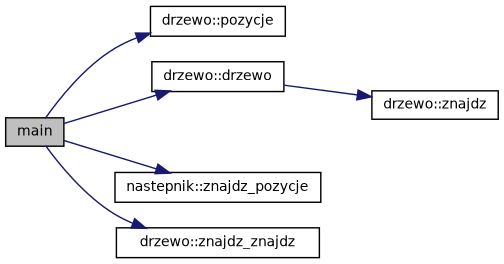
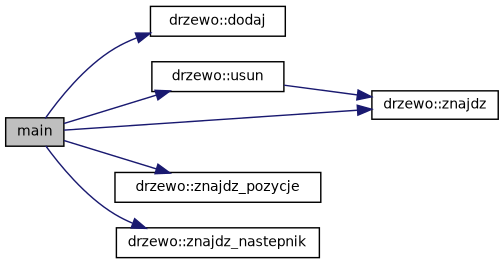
node "drzewo::pozycje": label "drzewo::pozycje" -> "drzewo::dodaj"
node "drzewo::drzewo": label "drzewo::drzewo" -> "drzewo::usun"
edge "main" -> "drzewo::znajdz": added
node "nastepnik::znajdz_pozycje": label "nastepnik::znajdz_pozycje" -> "drzewo::znajdz_pozycje"
node "drzewo::znajdz_znajdz": label "drzewo::znajdz_znajdz" -> "drzewo::znajdz_nastepnik"
